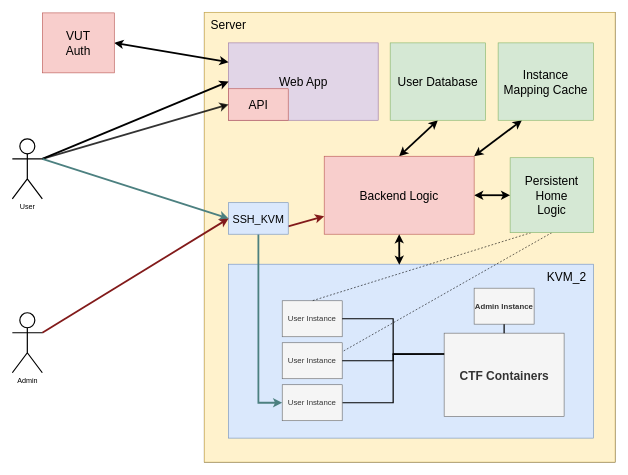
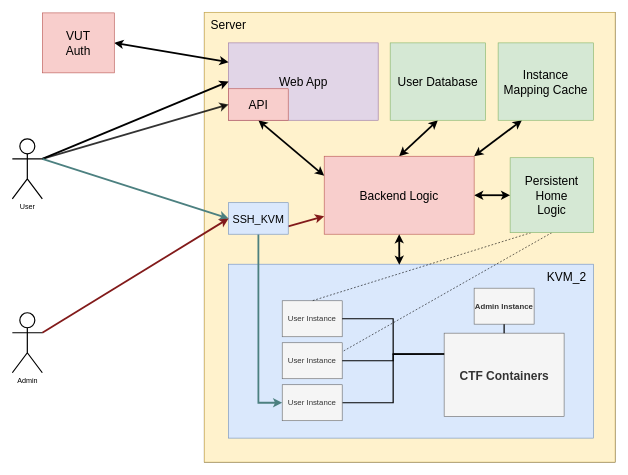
edge "API" -- "Backend Logic": added
